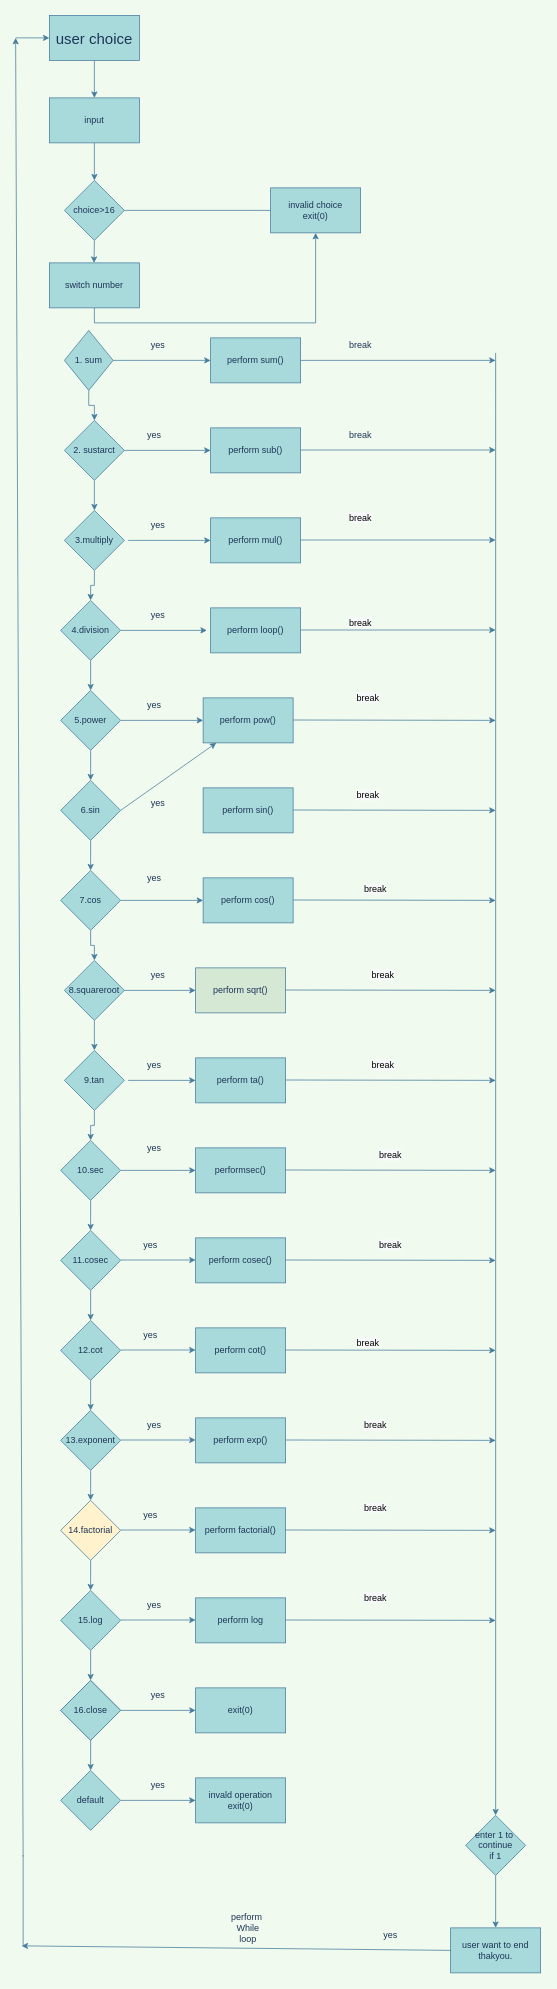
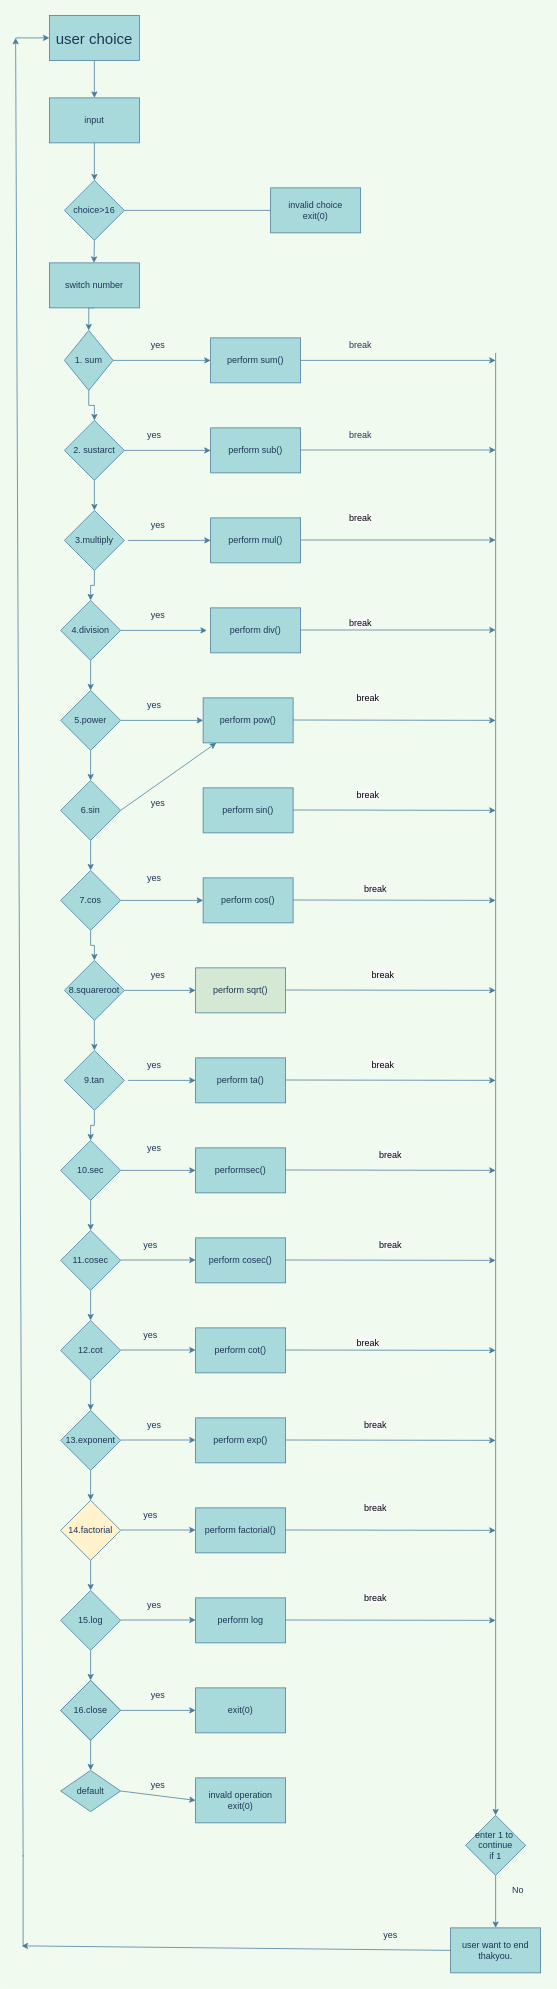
edge "switch number" -> "invalid choice exit(0)": now "switch number" -> "1. sum"
node "perform loop()": label "perform loop()" -> "perform div()"
node "default": size 60x60 -> 60x41
node "No": added
node "perform While loop": removed
